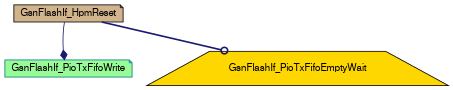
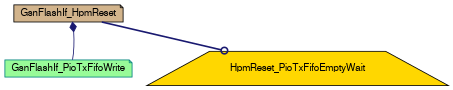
edge "GsnFlashIf_HpmReset" -> "GsnFlashIf_PioTxFifoWrite": reversed
node "GsnFlashIf_PioTxFifoEmptyWait": label "GsnFlashIf_PioTxFifoEmptyWait" -> "HpmReset_PioTxFifoEmptyWait"
